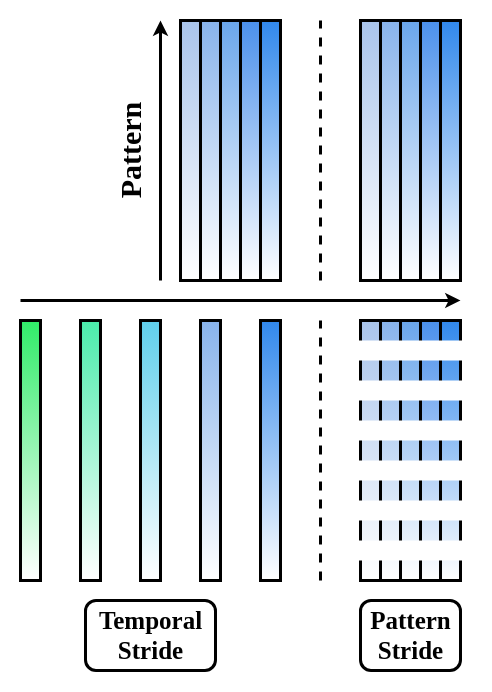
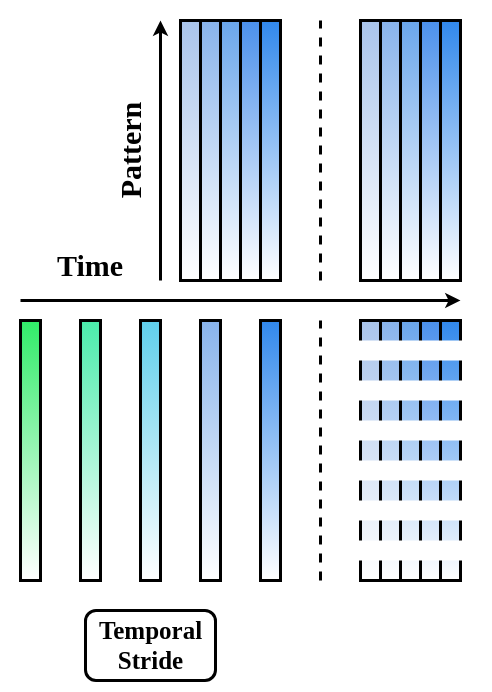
node "Time": added
node "Temporal Stride": moved (151, 636) -> (151, 646)
node "Pattern Stride": removed
